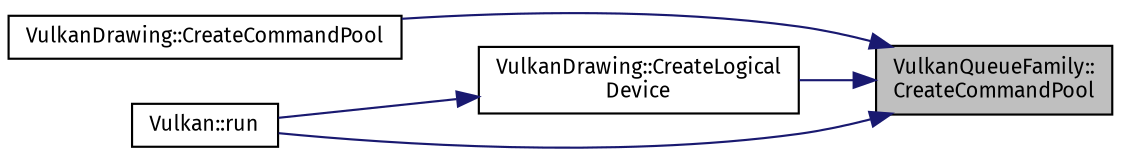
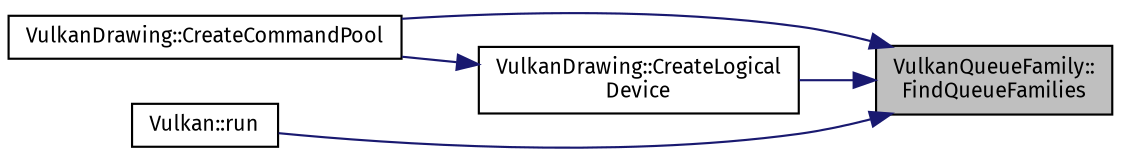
node "VulkanQueueFamily:: CreateCommandPool": label "VulkanQueueFamily:: CreateCommandPool" -> "VulkanQueueFamily:: FindQueueFamilies"
edge "Vulkan::run" -> "VulkanDrawing::CreateLogical Device": now "VulkanDrawing::CreateCommandPool" -> "VulkanDrawing::CreateLogical Device"
